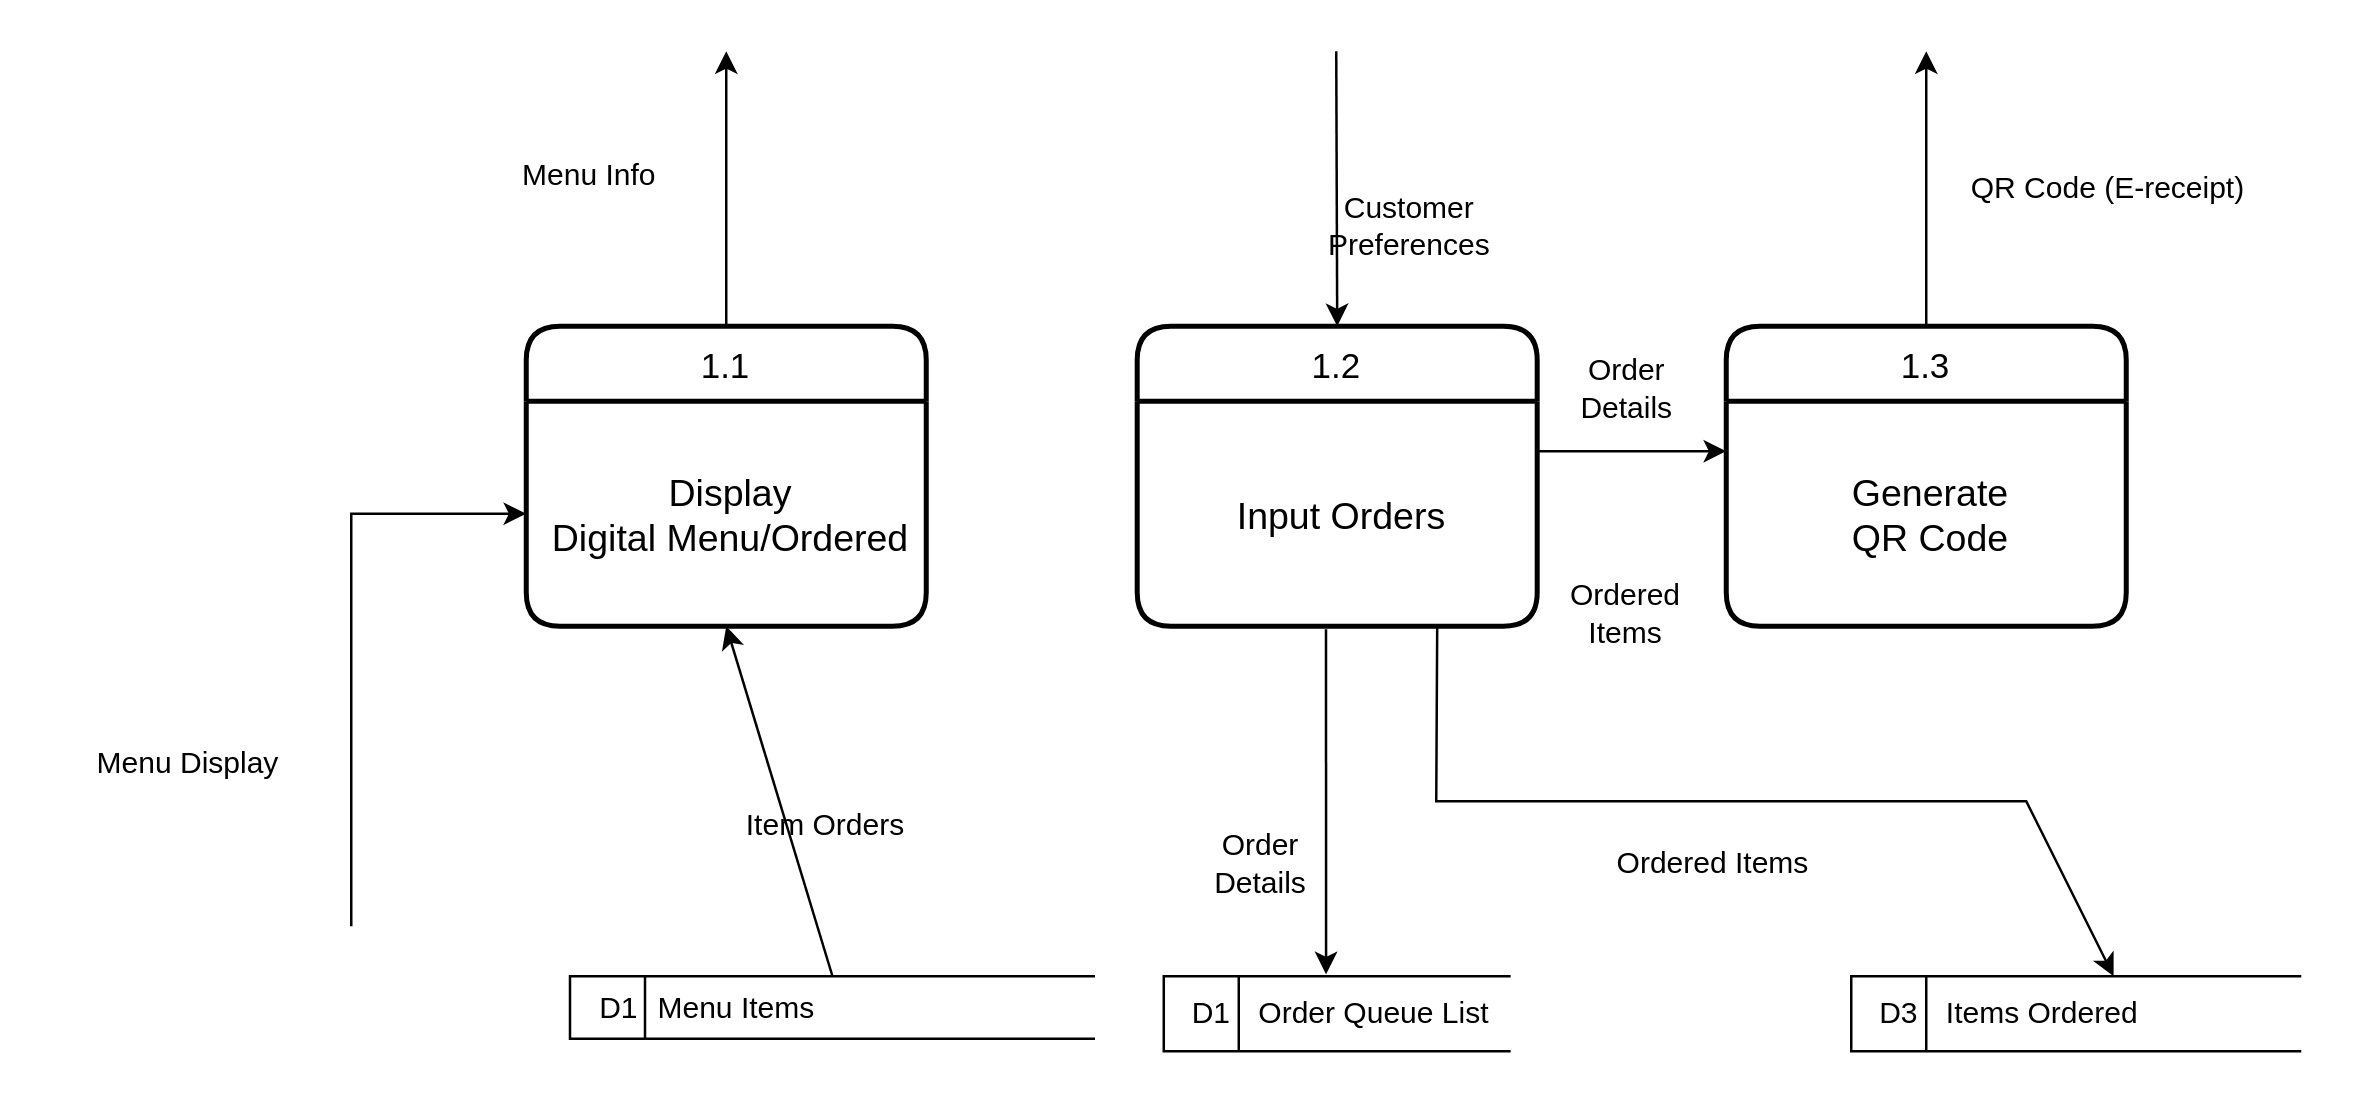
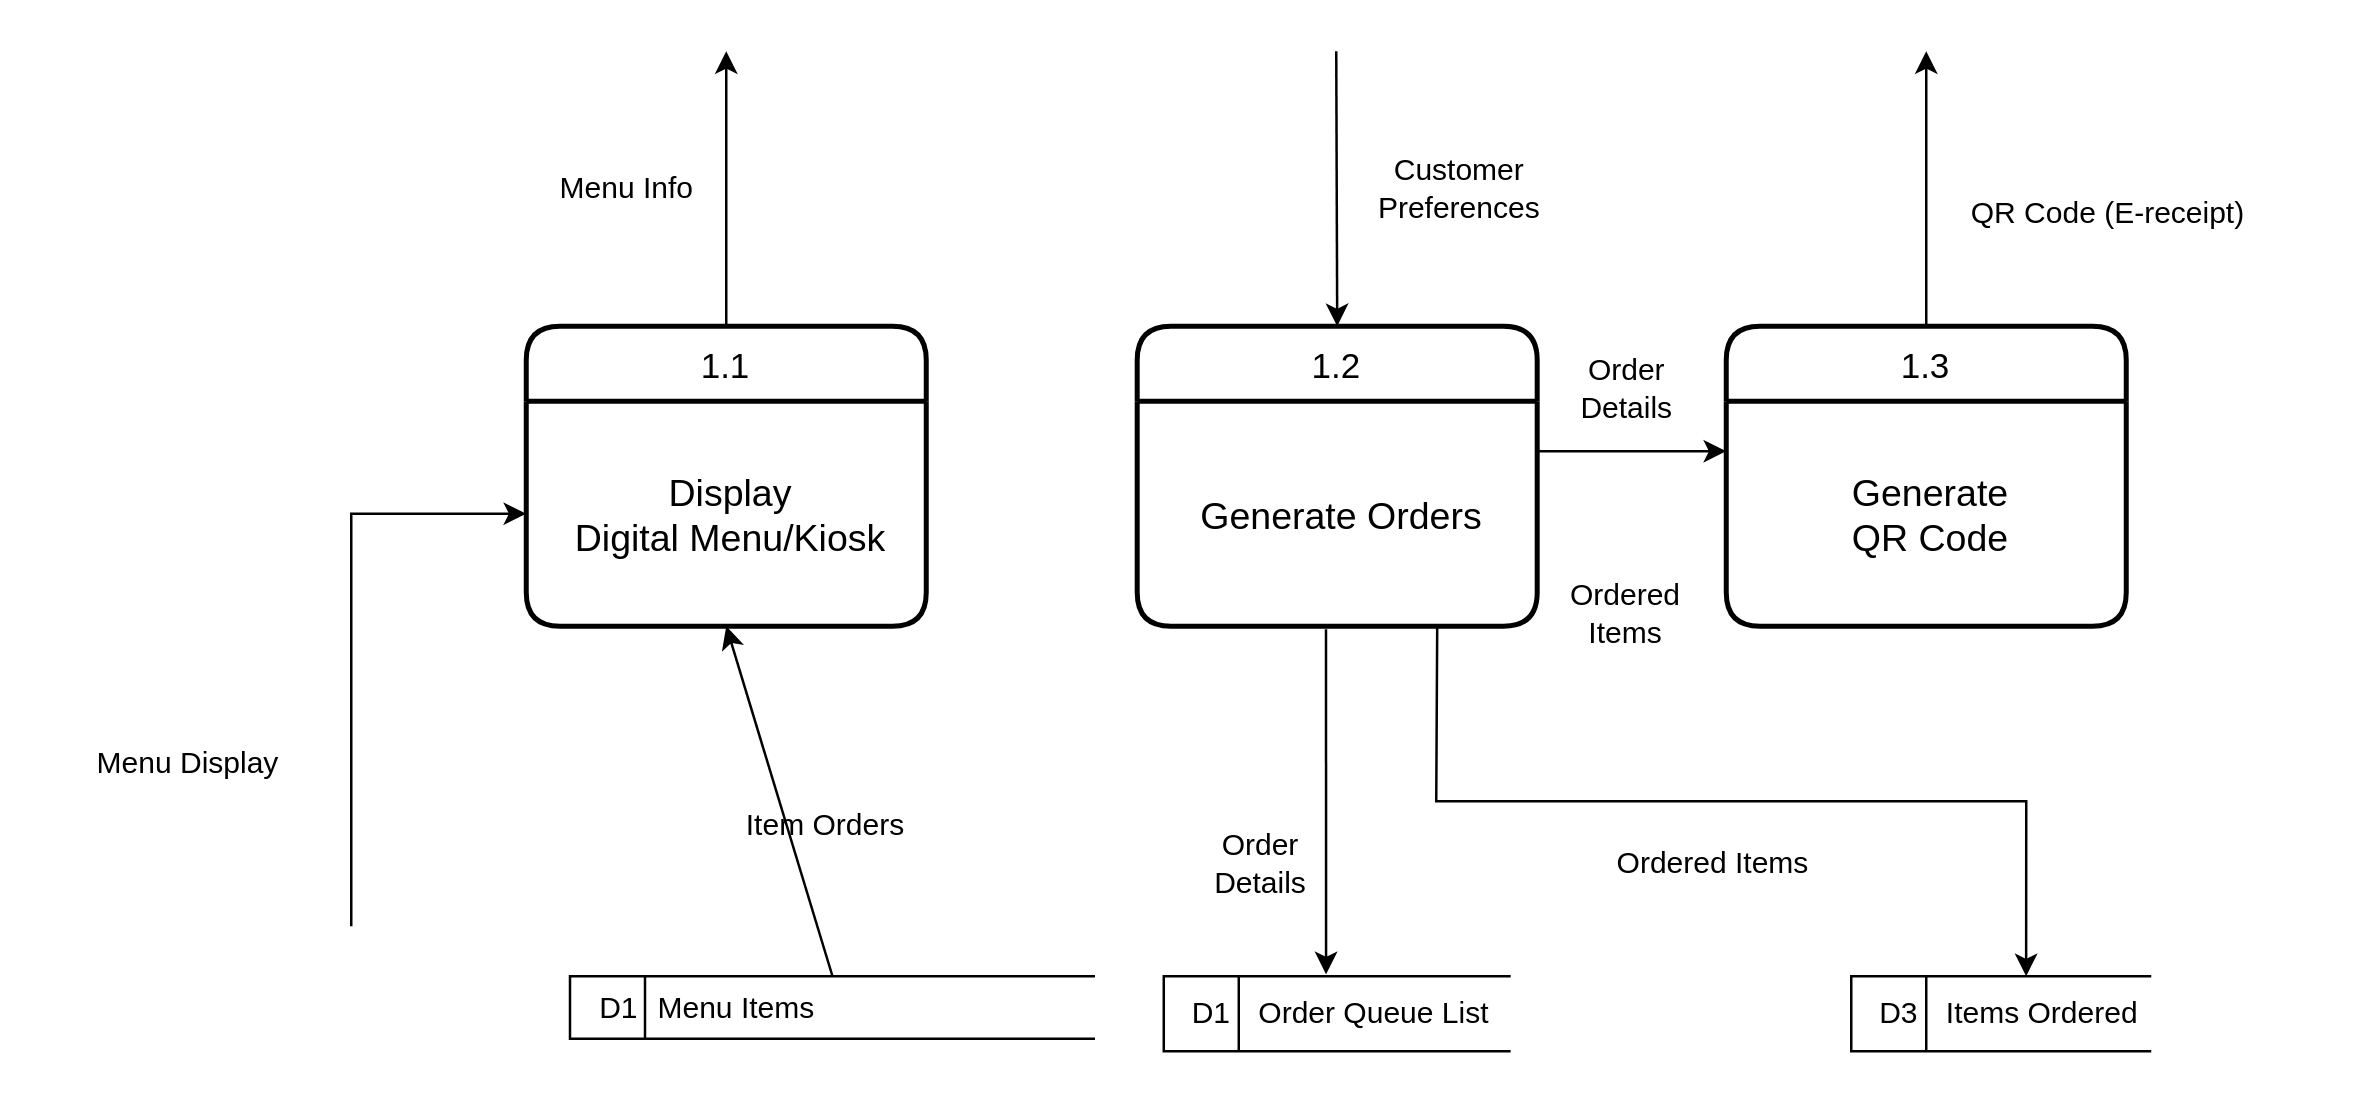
node "Menu Info": moved (589, 176) -> (626, 189)
node "QR Code (E-receipt)": moved (2108, 189) -> (2108, 214)
node "Customer Preferences": moved (1408, 226) -> (1458, 189)
node "Display Digital Menu/Ordered": label "Display Digital Menu/Ordered" -> "Display Digital Menu/Kiosk"
node "Input Orders": label "Input Orders" -> "Generate Orders"
node "D3 Items Ordered": size 450x75 -> 300x75
